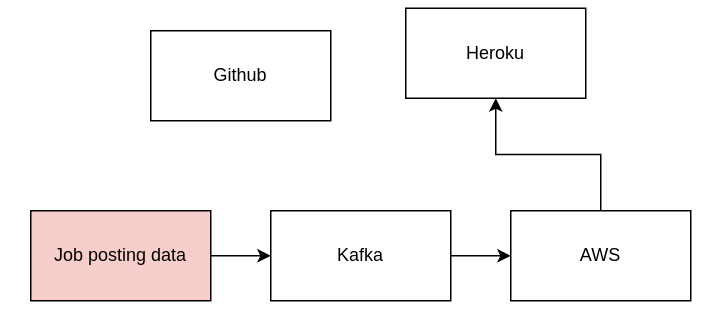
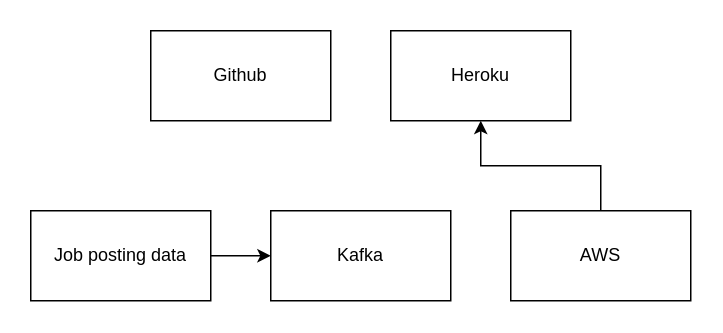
node "Heroku": moved (496, 53) -> (481, 76)
node "Job posting data": fillcolor #f8cecc -> #ffffff
edge "Kafka" -> "AWS": removed
